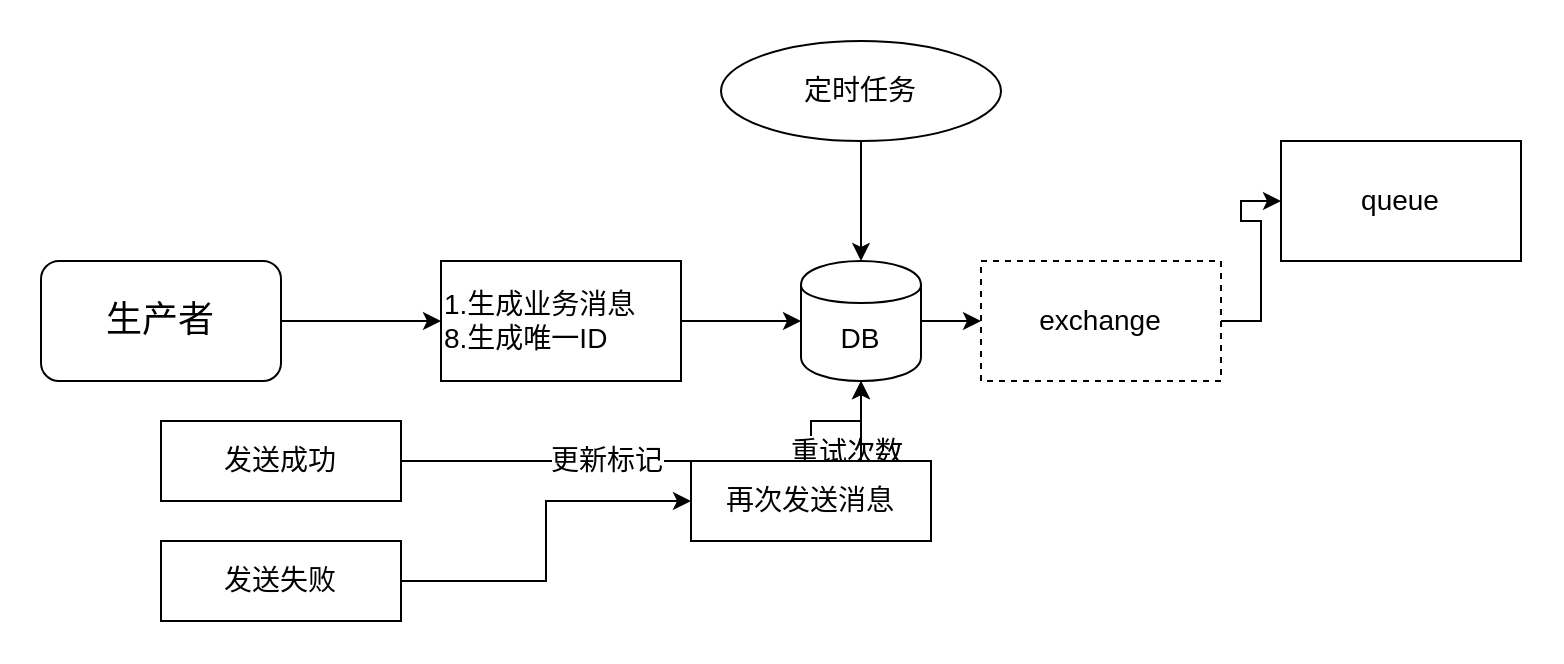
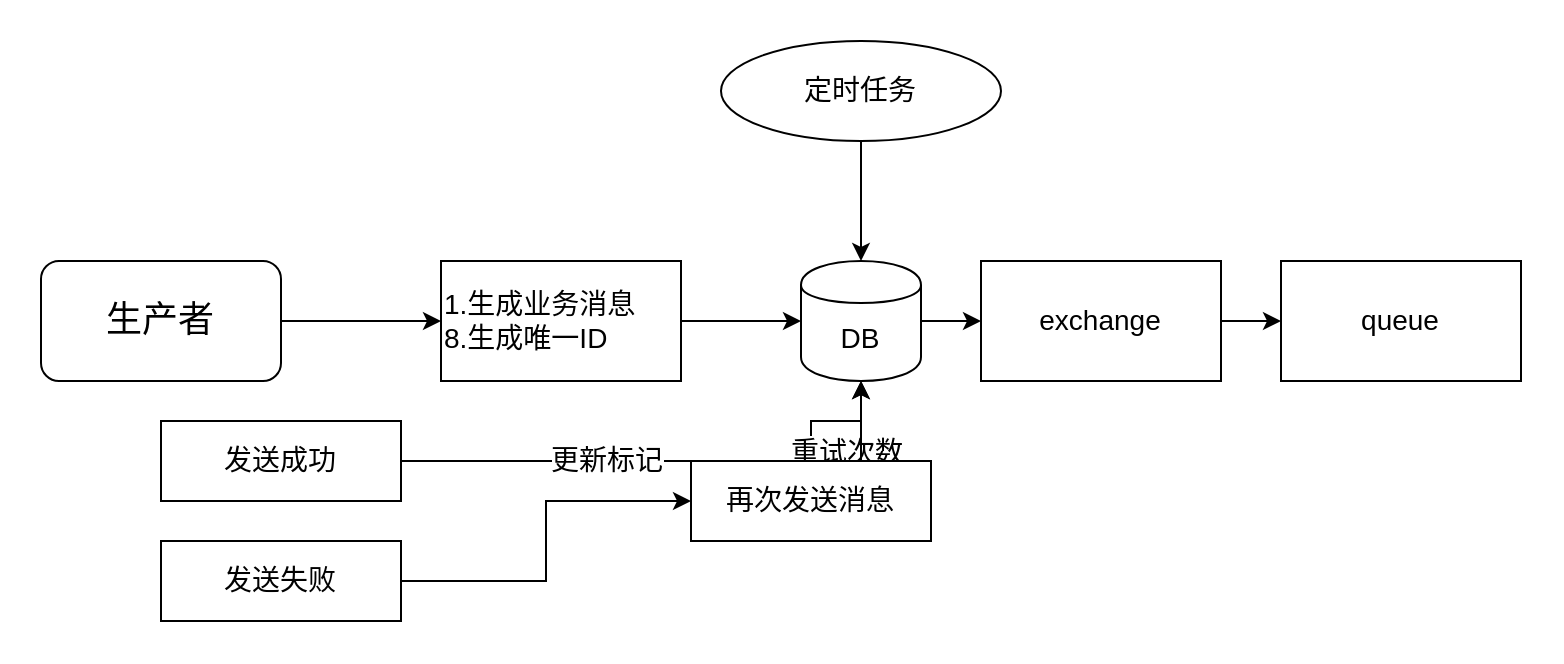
node "queue": moved (1401, 201) -> (1401, 321)
node "exchange": style dashed -> solid
